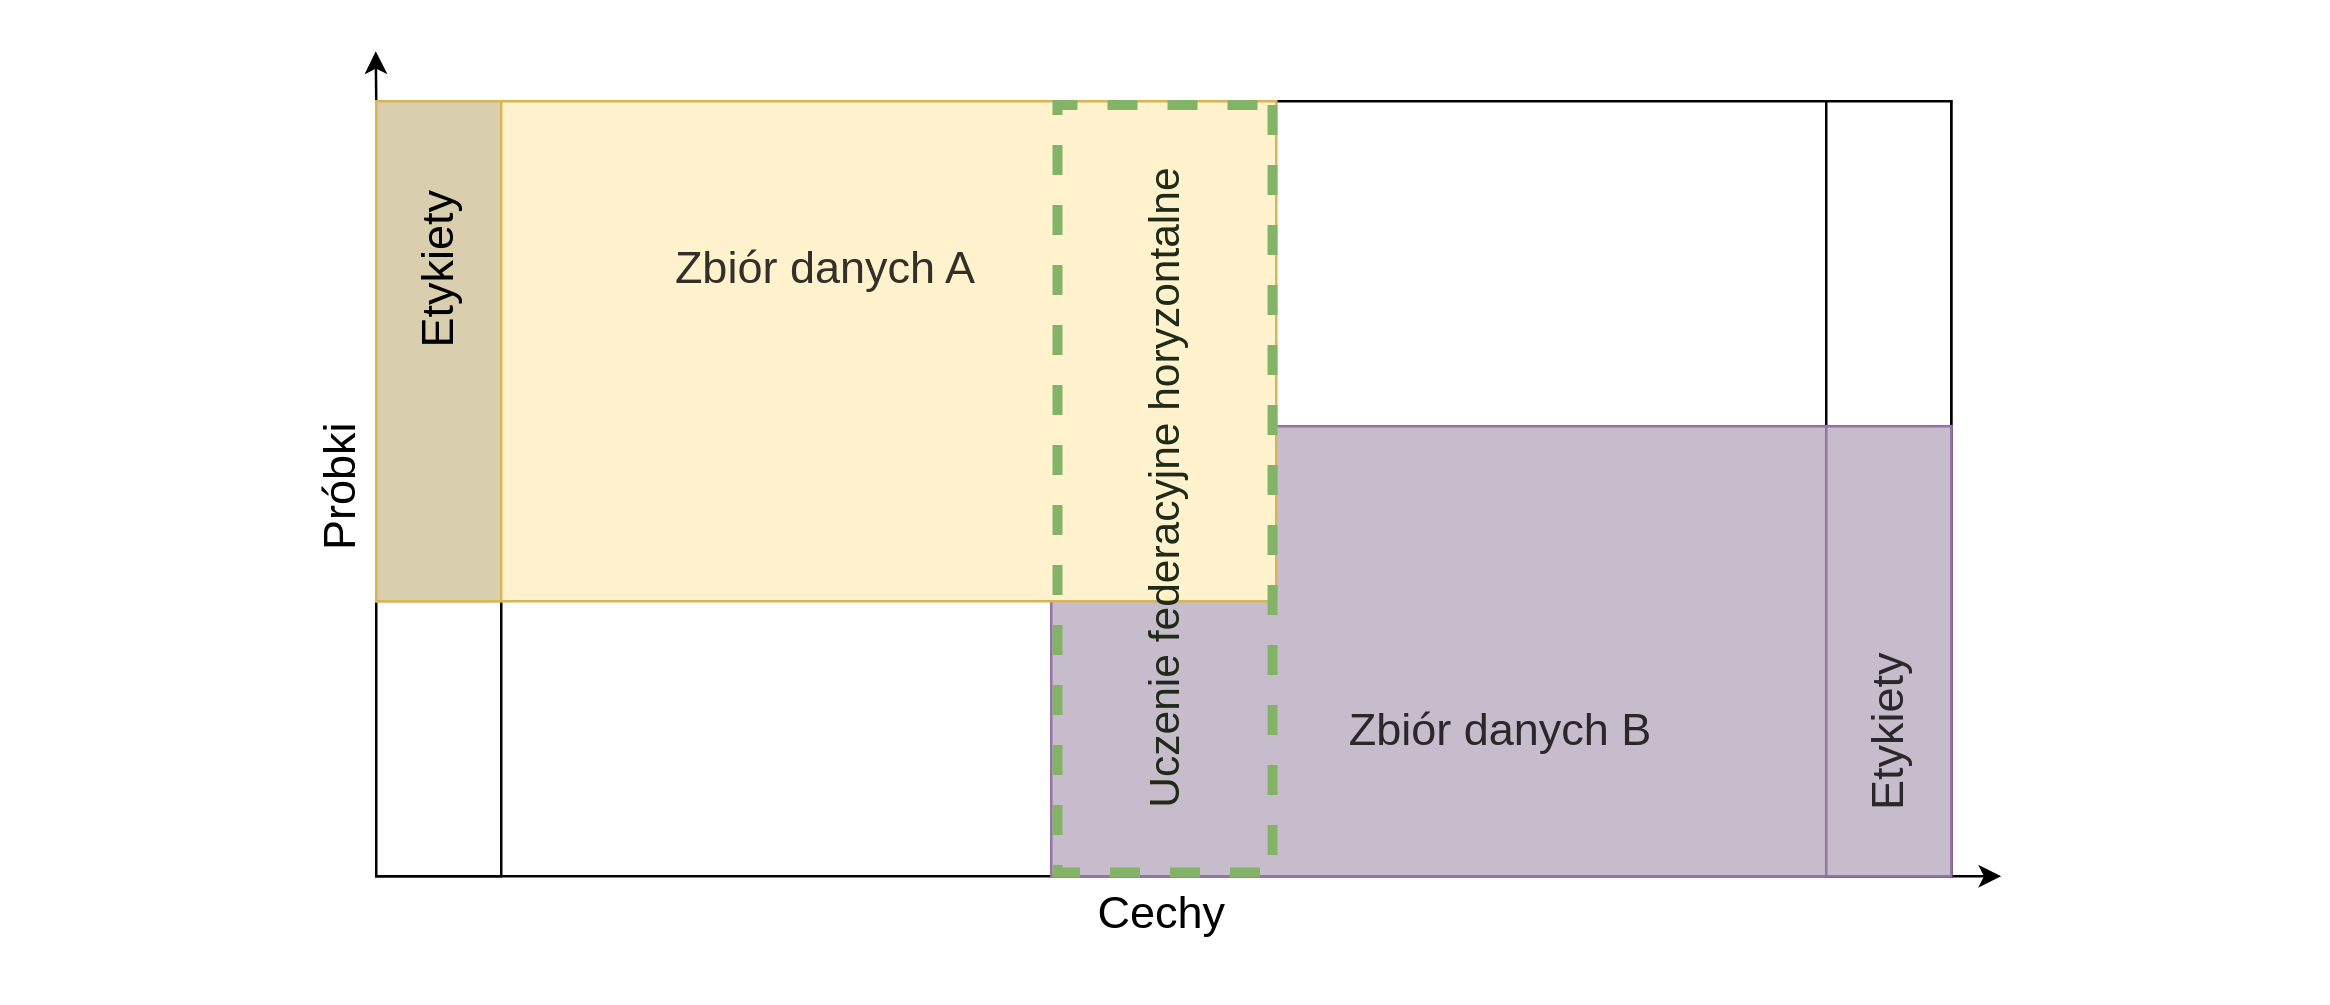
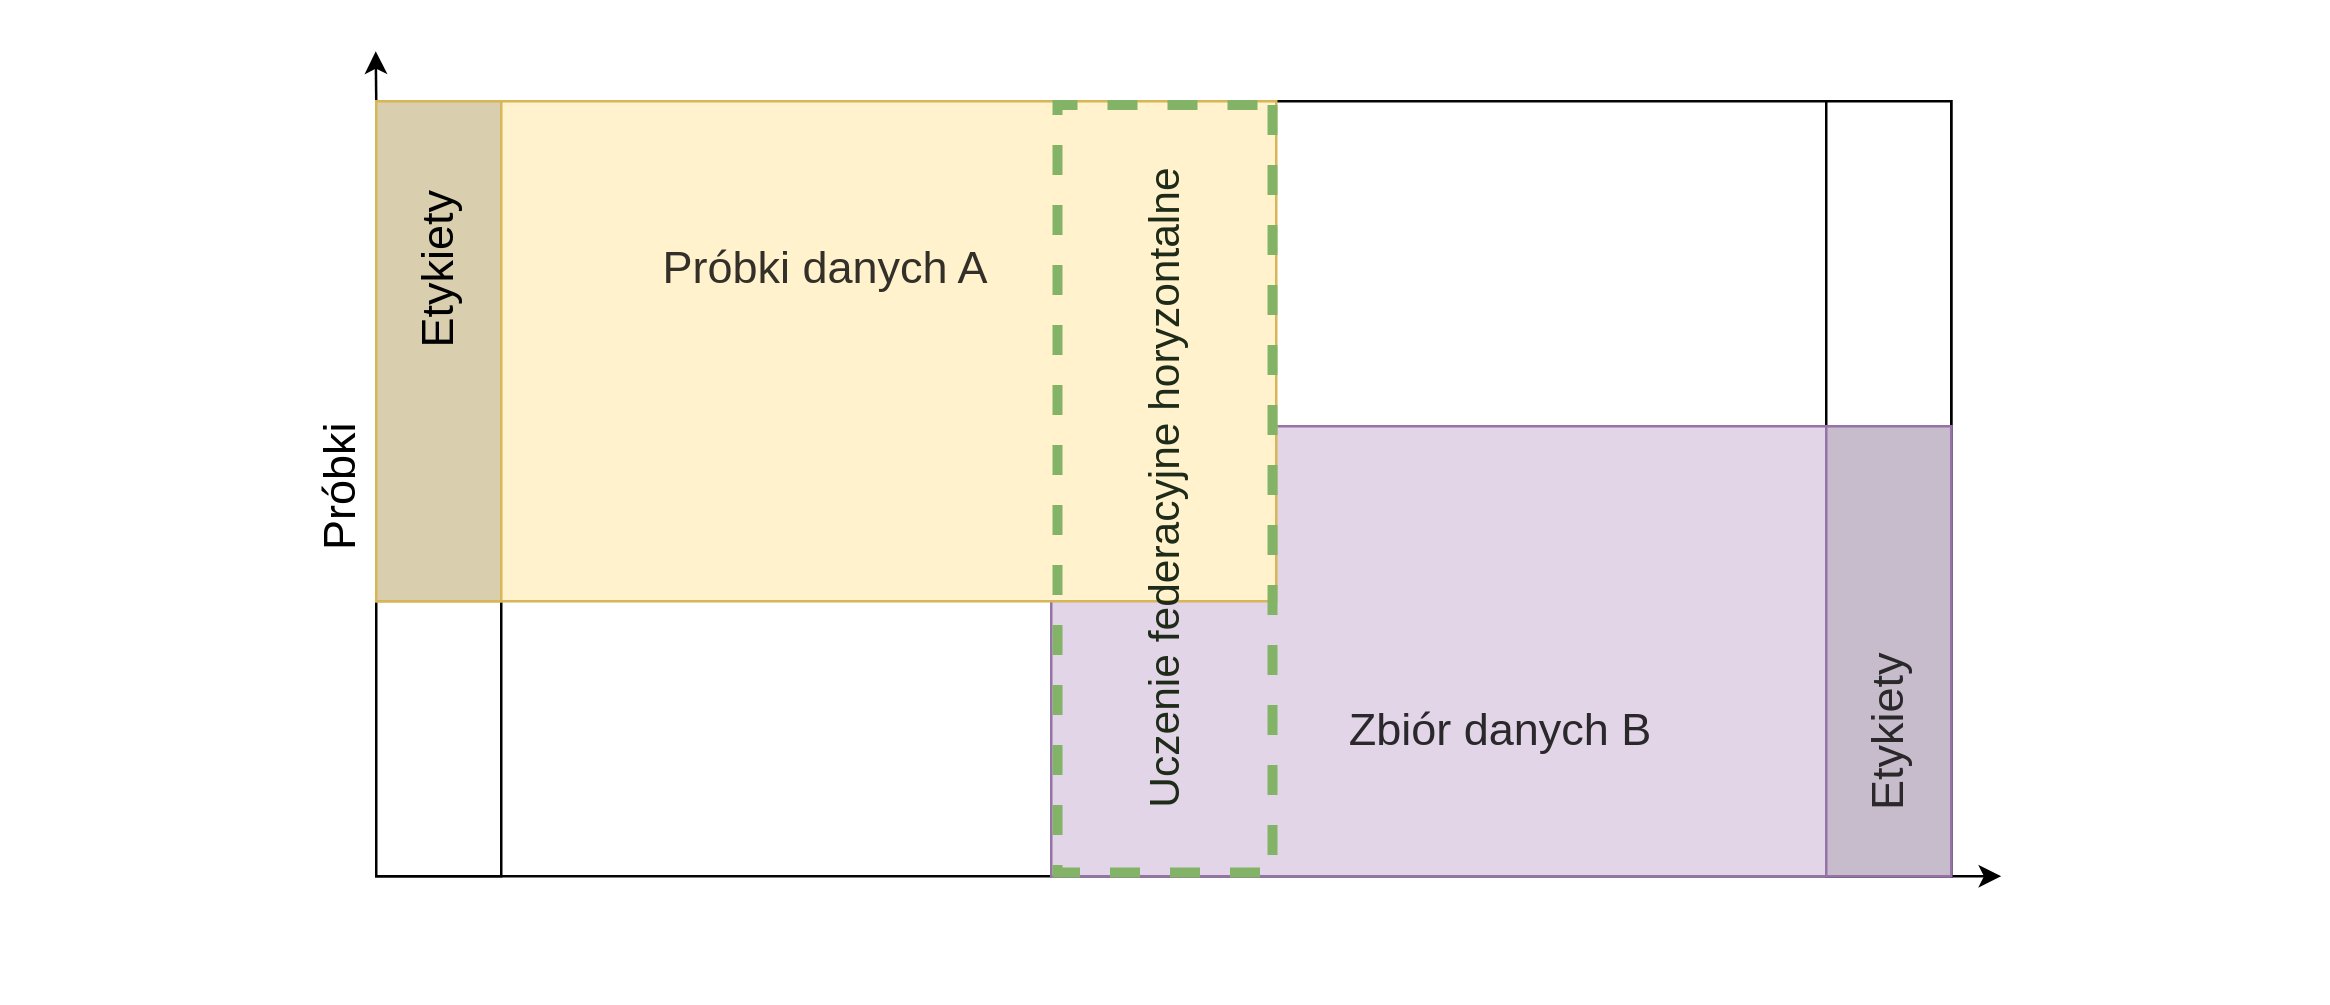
node "Zbiór danych A": label "Zbiór danych A" -> "Próbki danych A"
node "Zbiór danych B": fillcolor #c7bccc -> #e1d5e7
node "Cechy": removed
